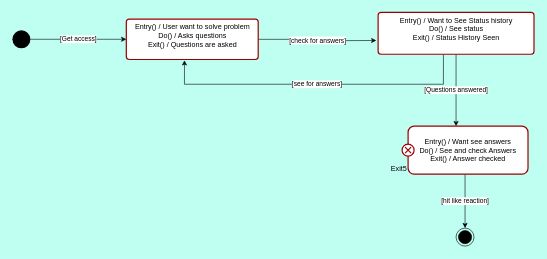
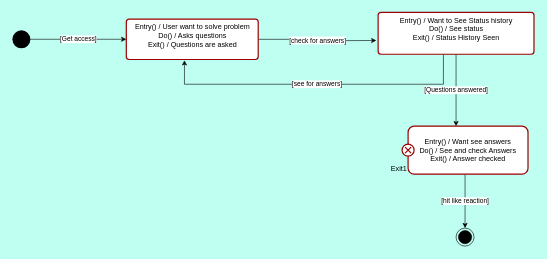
node "Exit5": label "Exit5" -> "Exit1"
